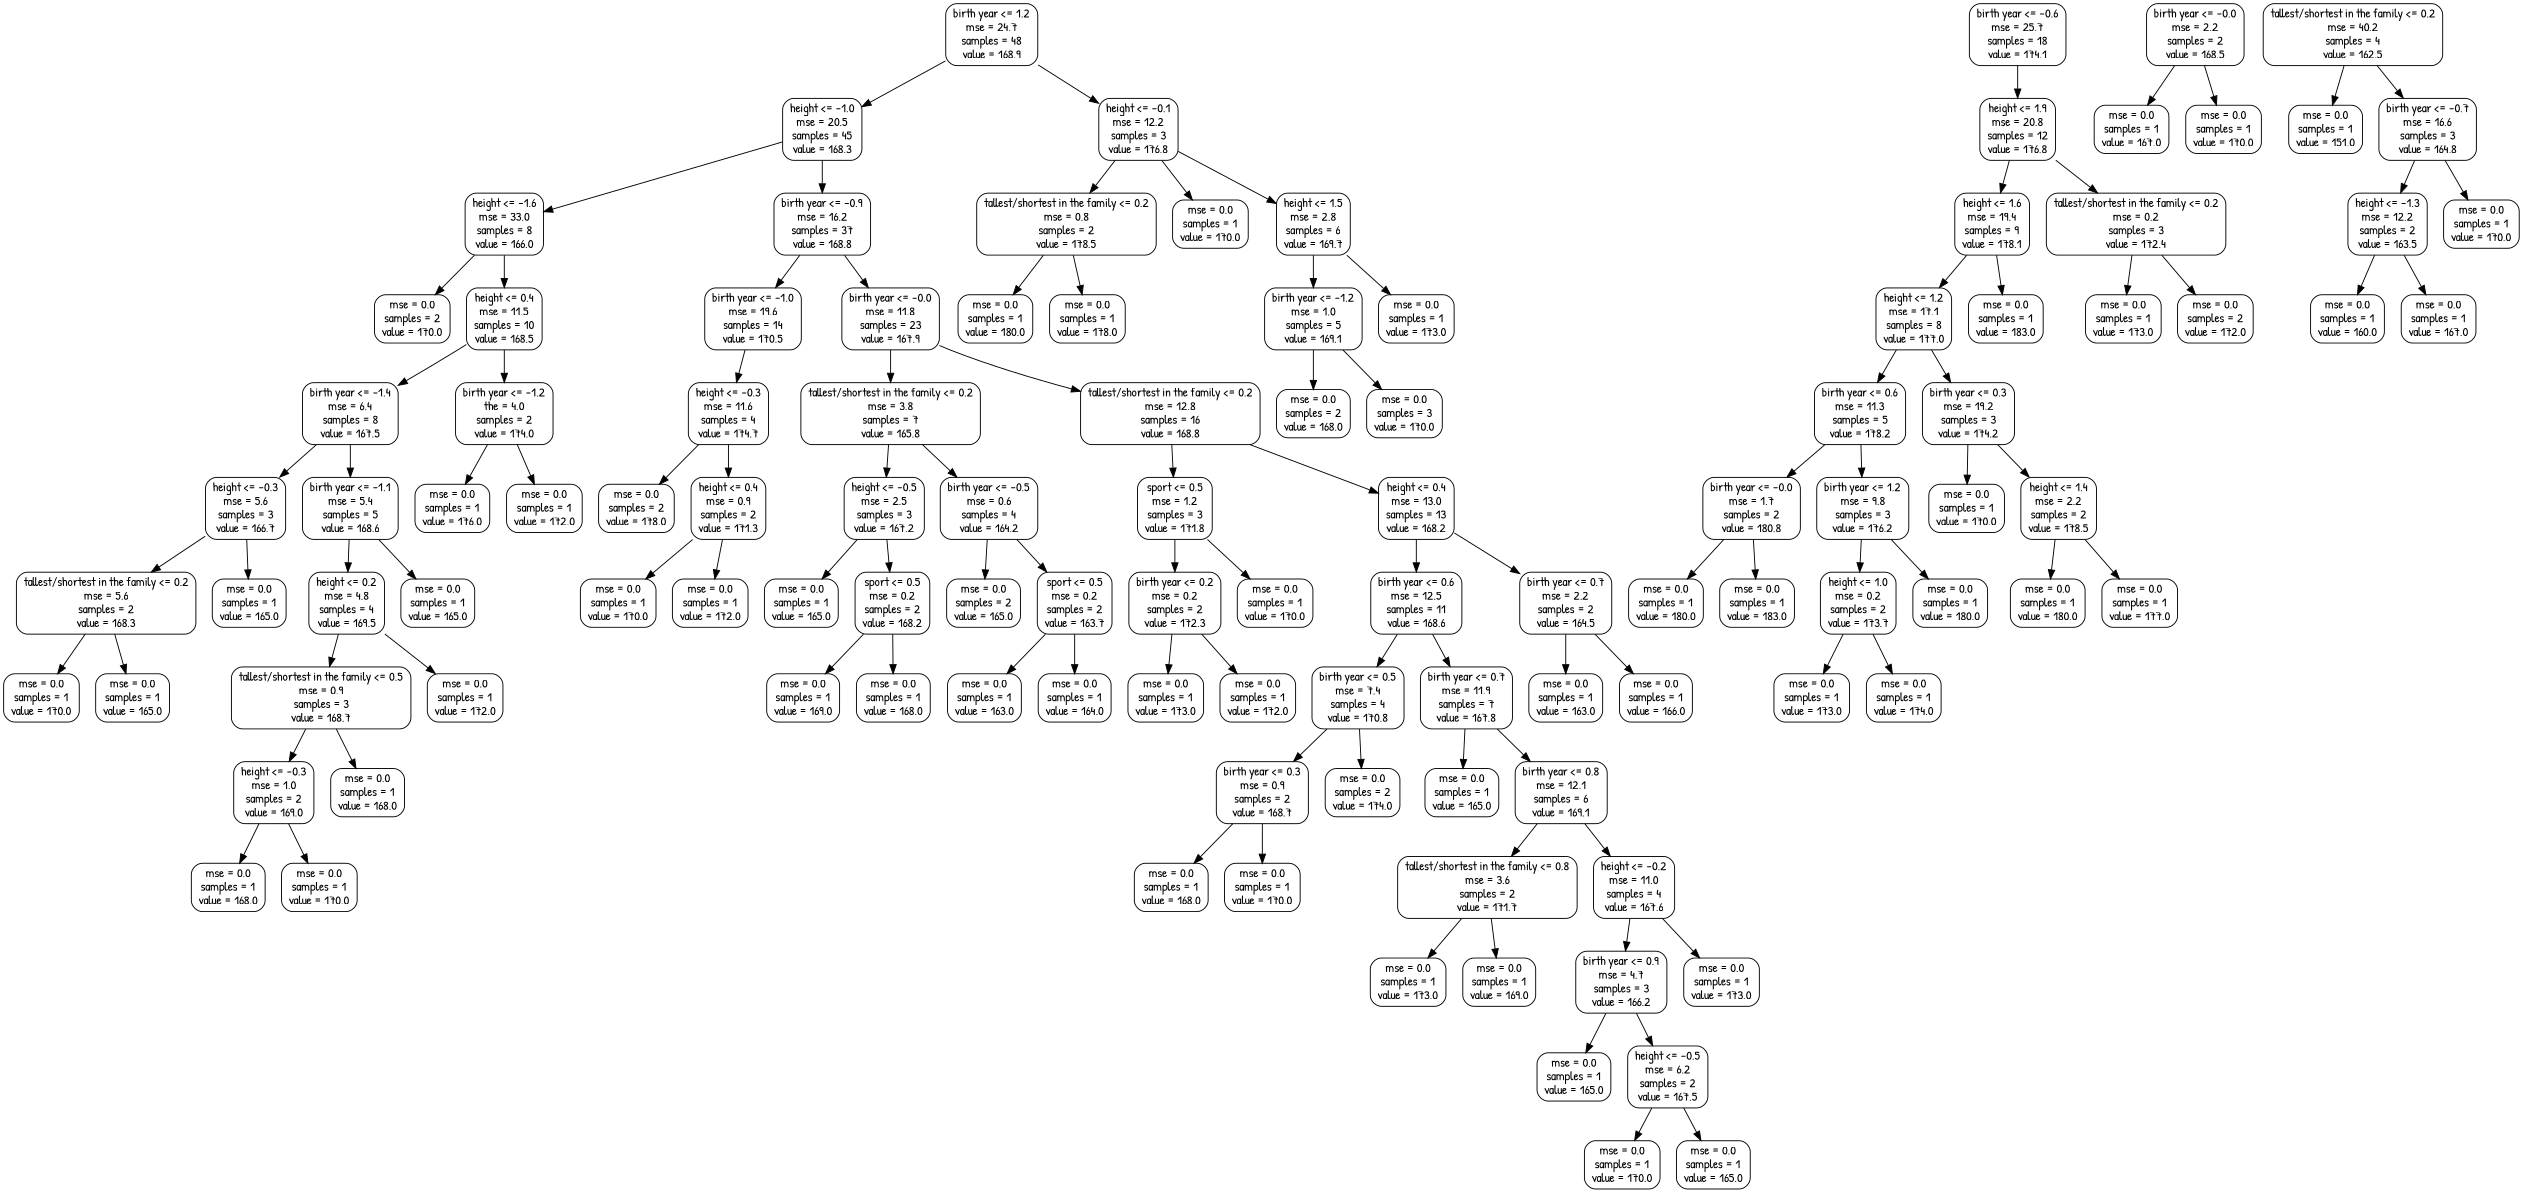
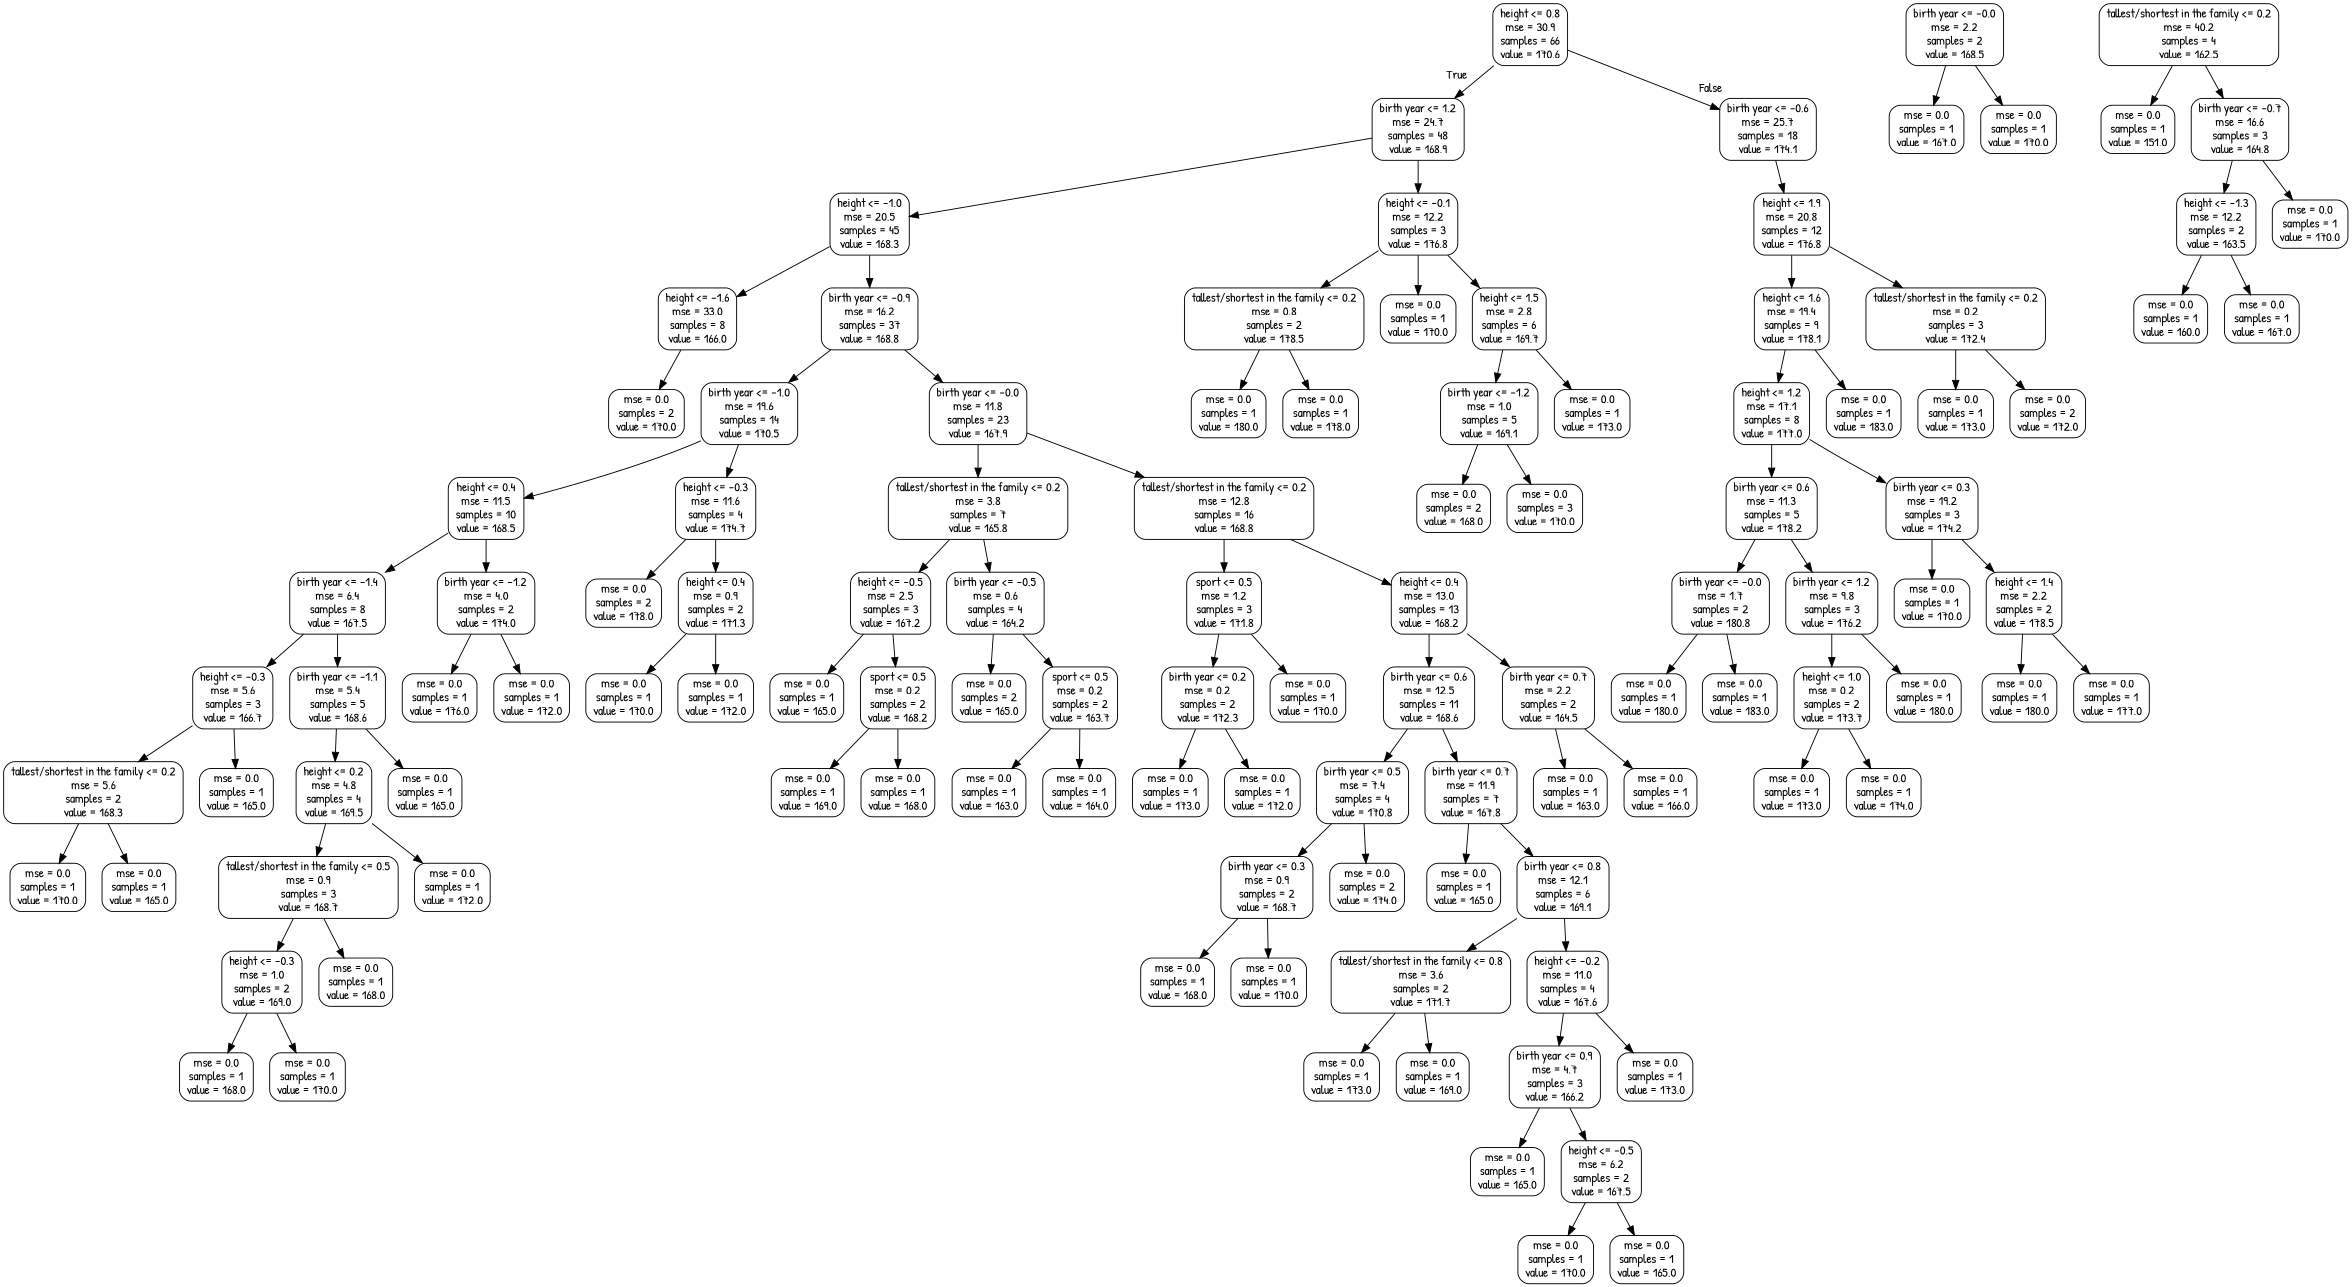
node "height <= 0.8 mse = 30.9 samples = 66 value = 170.6": added
edge "height <= -1.6 mse = 33.0 samples = 8 value = 166.0" -> "height <= 0.4 mse = 11.5 samples = 10 value = 168.5": now "birth year <= -1.0 mse = 19.6 samples = 14 value = 170.5" -> "height <= 0.4 mse = 11.5 samples = 10 value = 168.5"
node "birth year <= -1.2 the = 4.0 samples = 2 value = 174.0": label "birth year <= -1.2 the = 4.0 samples = 2 value = 174.0" -> "birth year <= -1.2 mse = 4.0 samples = 2 value = 174.0"
